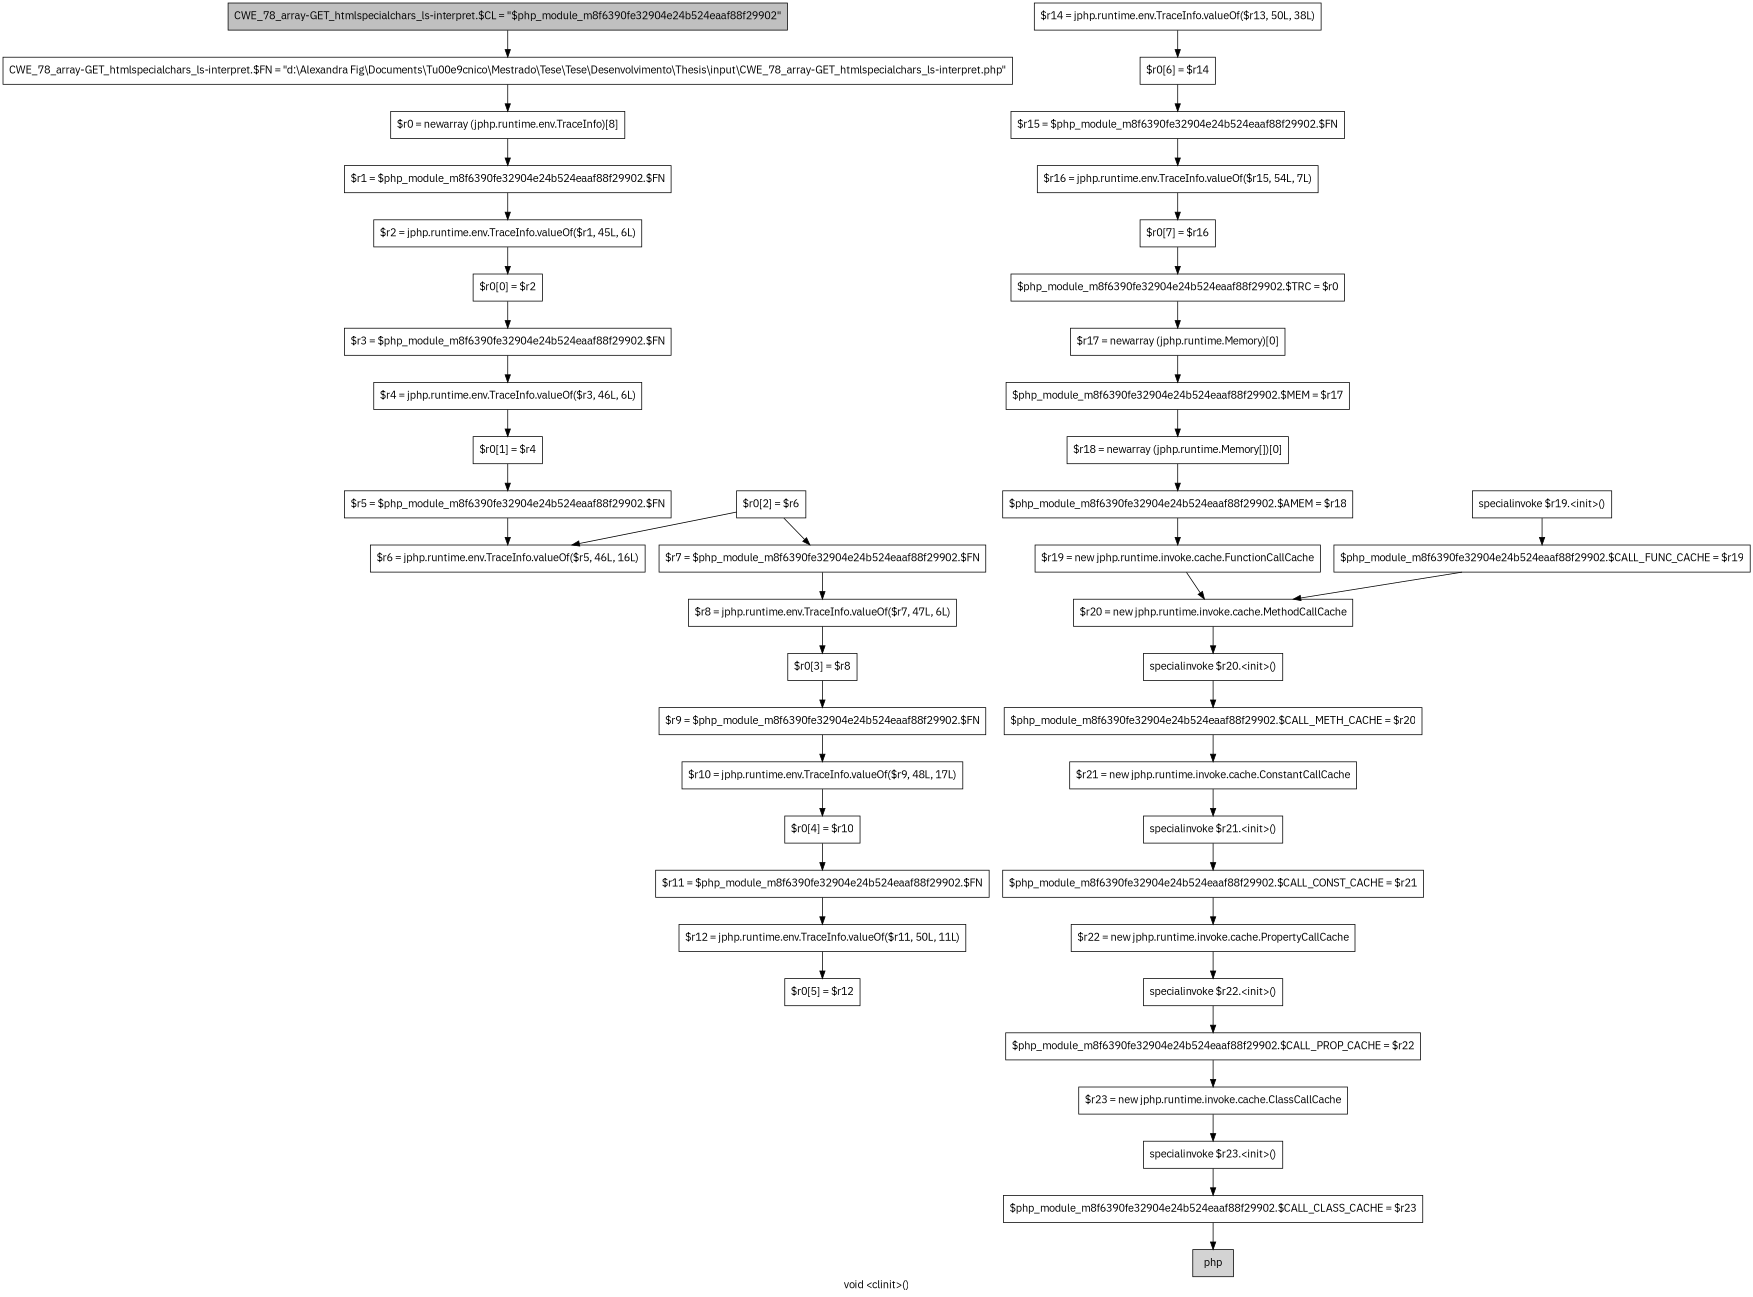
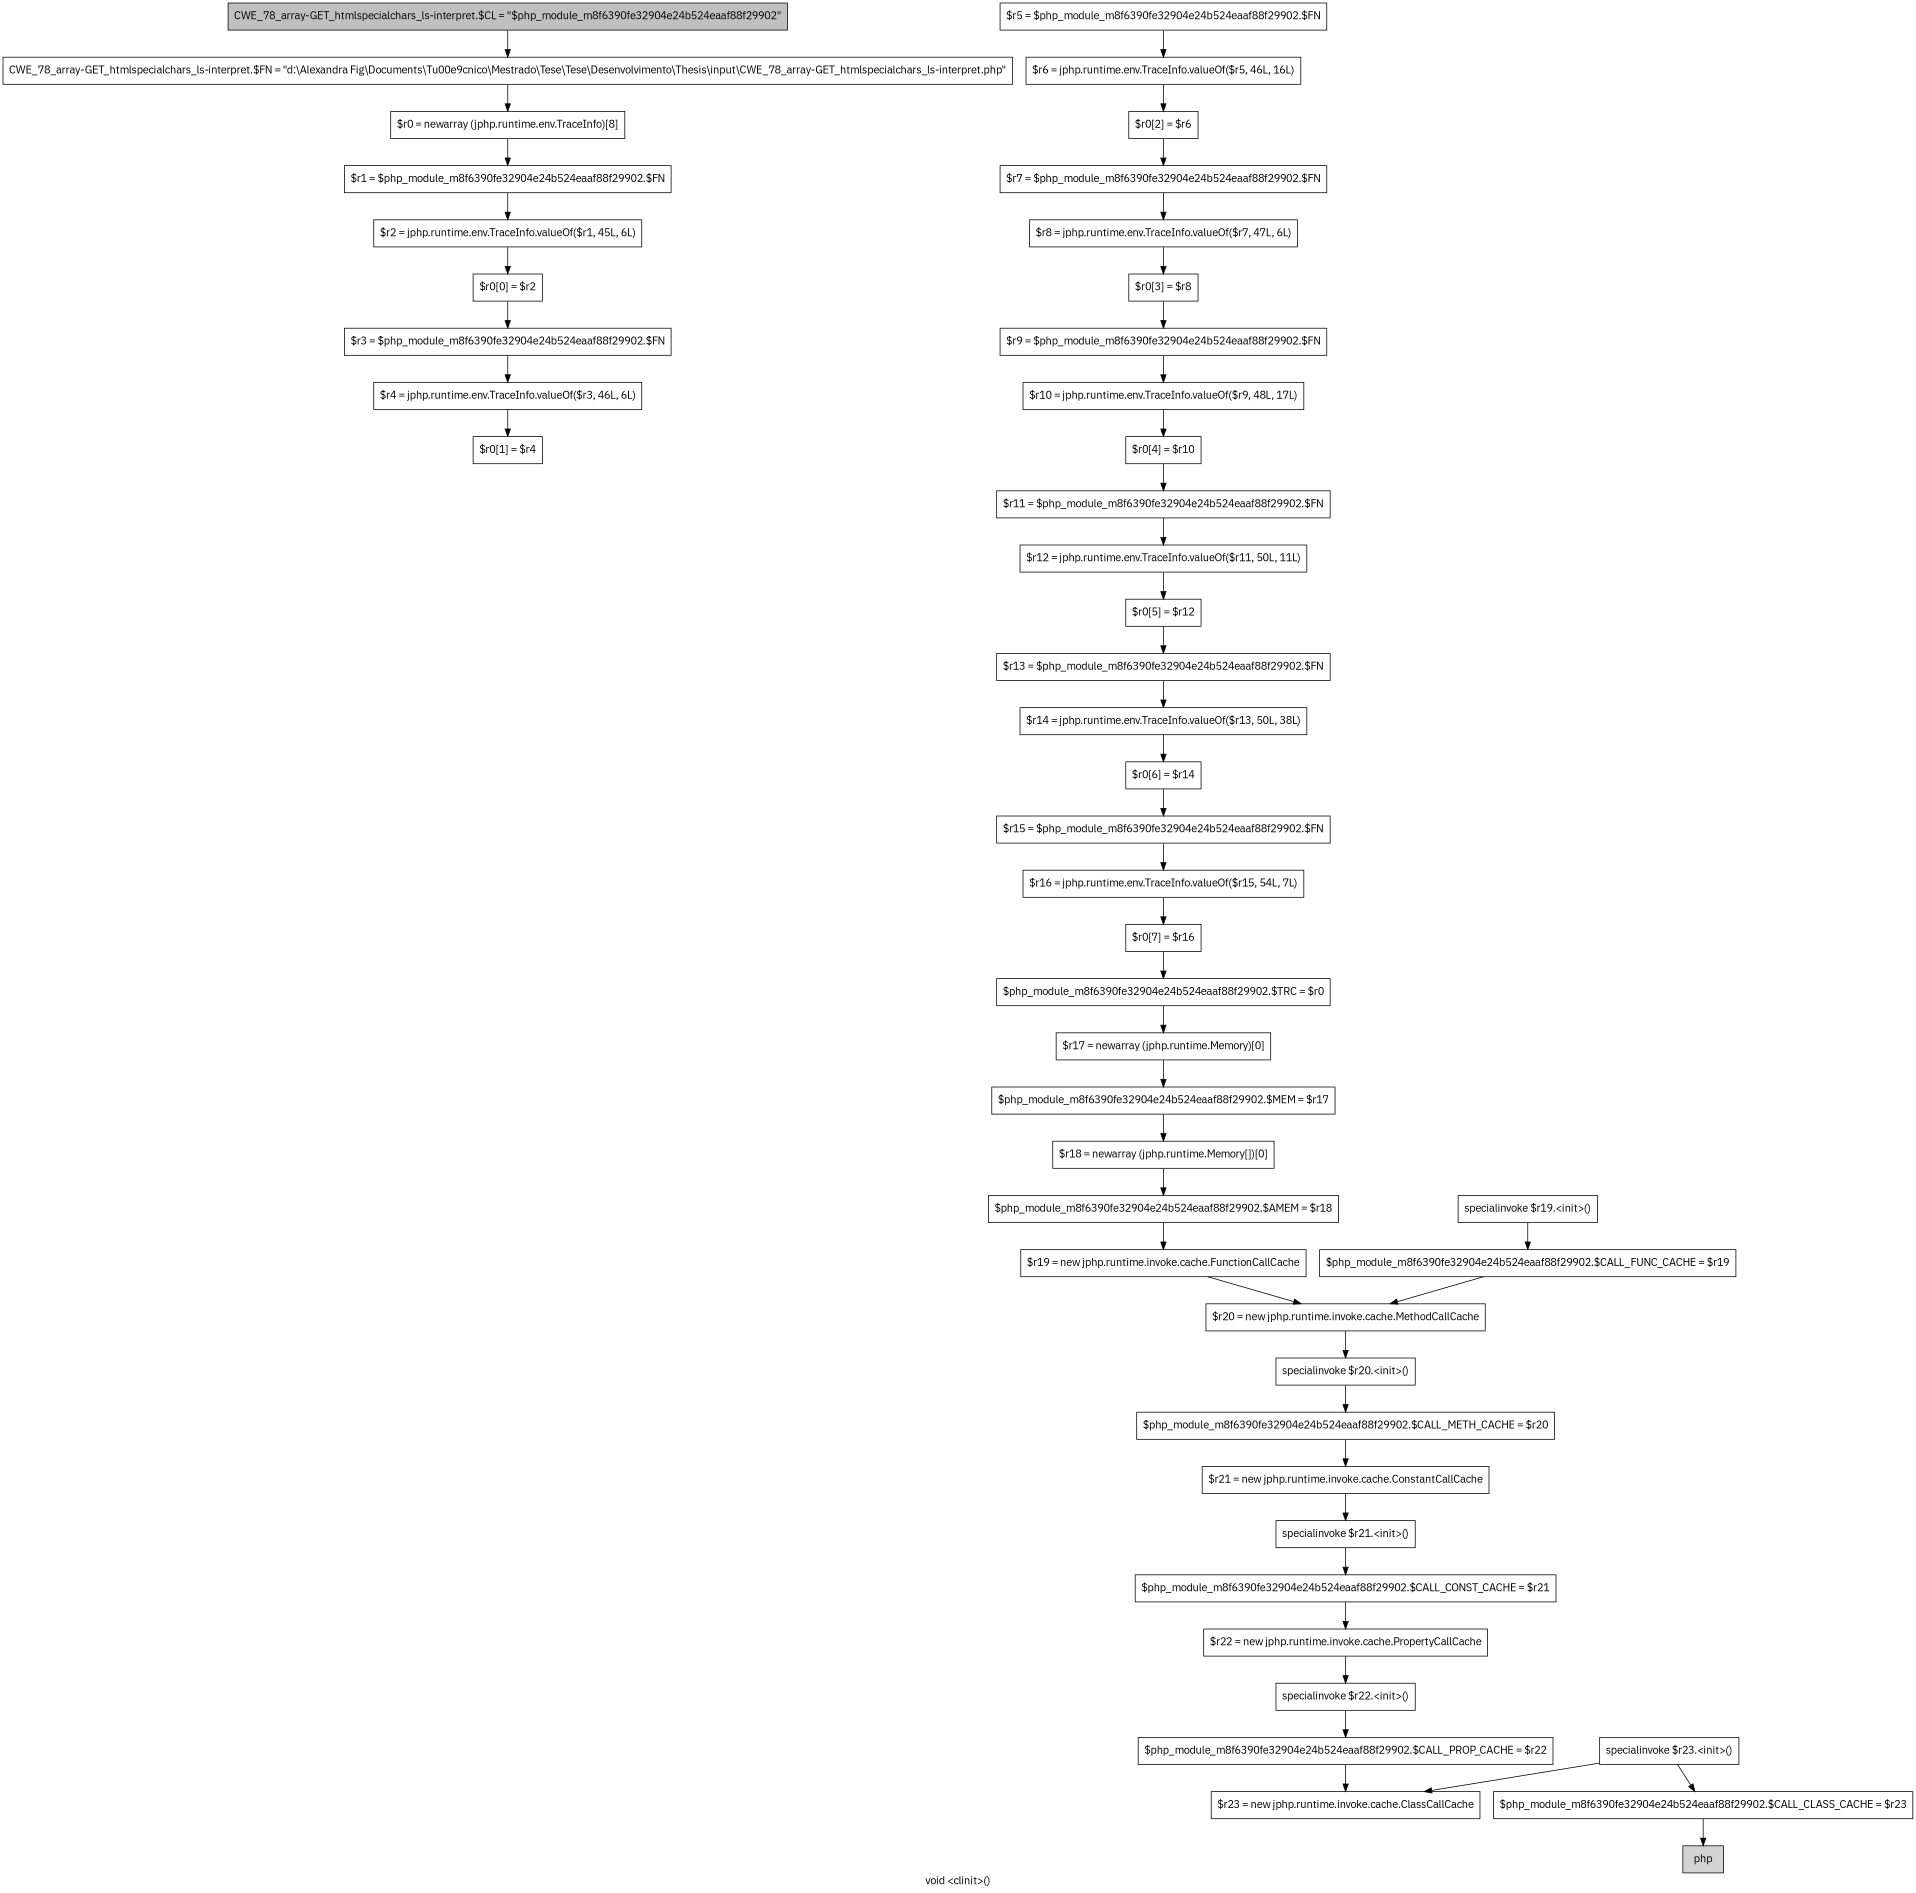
edge "$r0[1] = $r4" -> "$r5 = $php_module_m8f6390fe32904e24b524eaaf88f29902.$FN": removed
edge "$r0[2] = $r6" -> "$r6 = jphp.runtime.env.TraceInfo.valueOf($r5, 46L, 16L)": reversed
node "$r13 = $php_module_m8f6390fe32904e24b524eaaf88f29902.$FN": added
edge "$r23 = new jphp.runtime.invoke.cache.ClassCallCache" -> "specialinvoke $r23.<init>()": reversed
